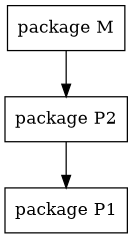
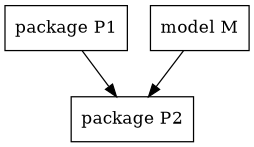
node "package M": label "package M" -> "model M"
edge "package P2" -> "package P1": reversed
